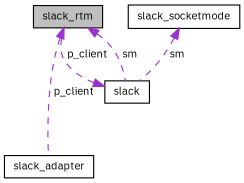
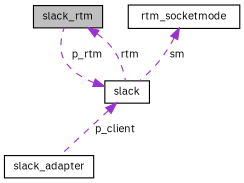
node "slack_socketmode": label "slack_socketmode" -> "rtm_socketmode"
edge "slack_rtm" -> "slack": label " p_client" -> " p_rtm"
edge "slack" -> "slack_rtm": label " sm" -> " rtm"
edge "slack_adapter" -> "slack_rtm": now "slack_adapter" -> "slack"
